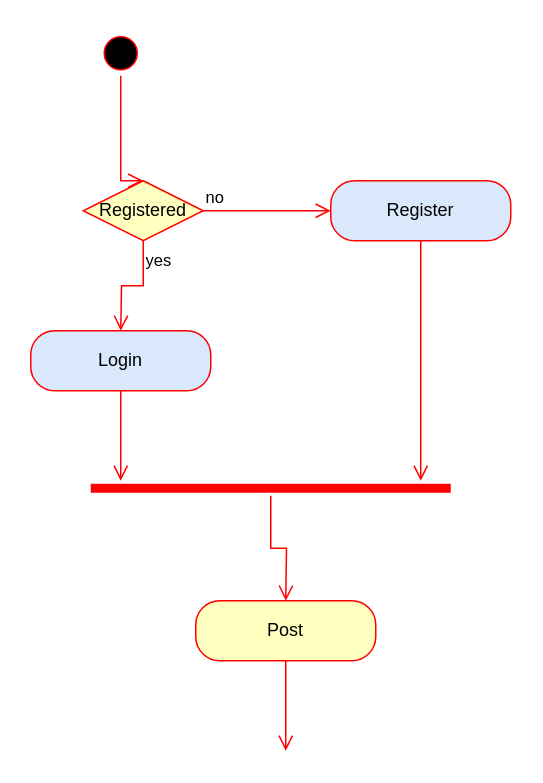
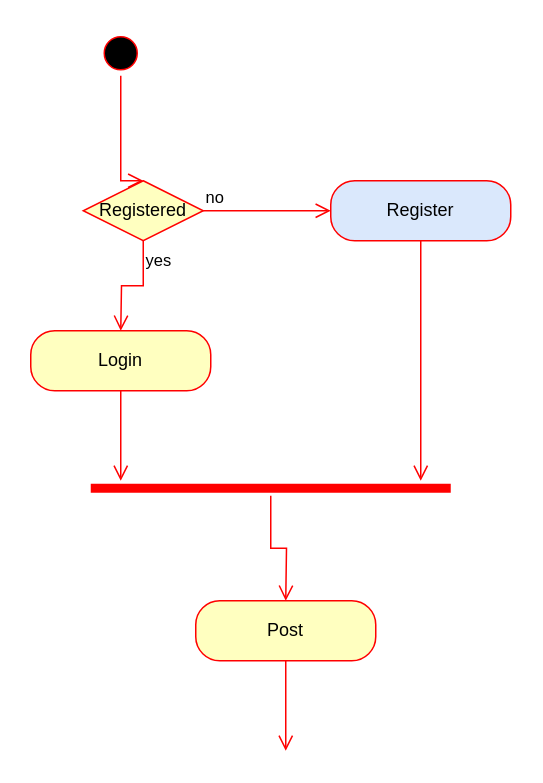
node "Login": fillcolor #dae8fc -> #ffffc0
